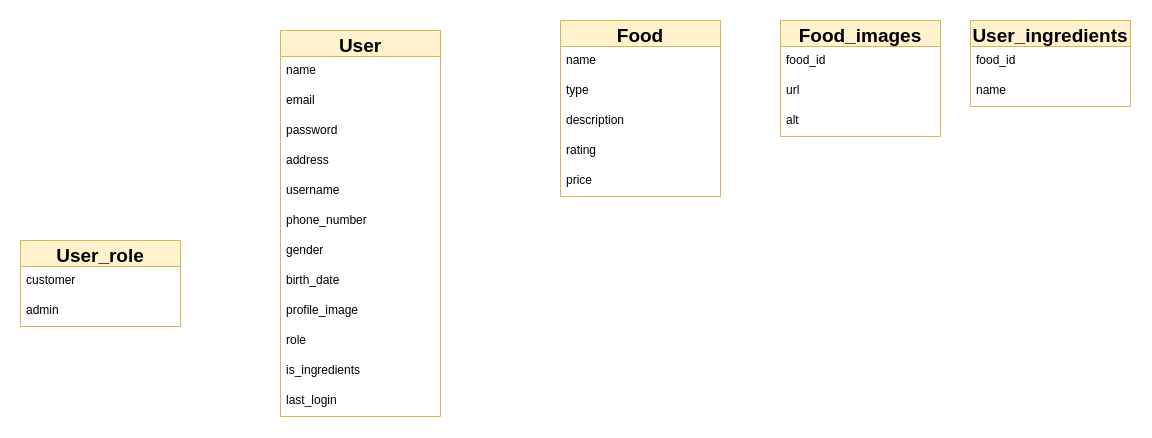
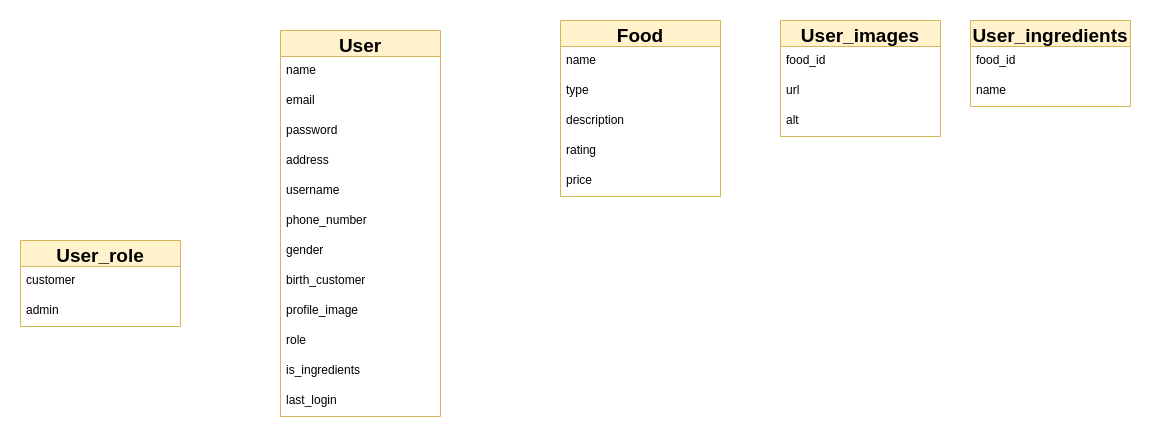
node "Food_images": label "Food_images" -> "User_images"
node "birth_date": label "birth_date" -> "birth_customer"
